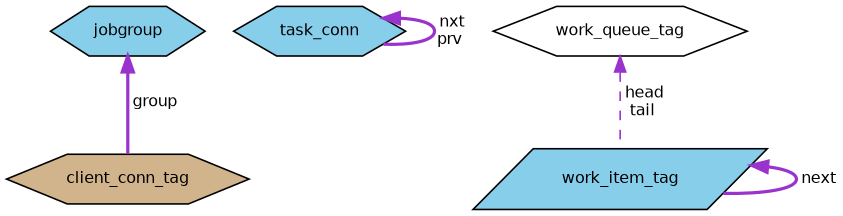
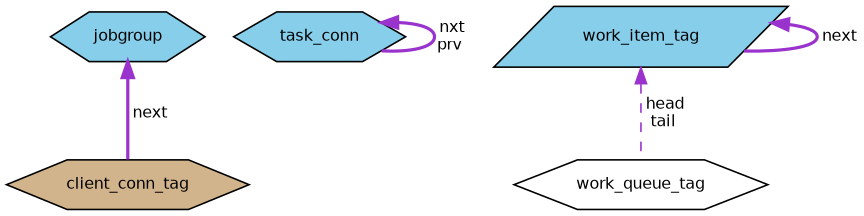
edge "client_conn_tag" -> "jobgroup": label " group" -> " next"
edge "work_item_tag" -> "work_queue_tag": reversed
